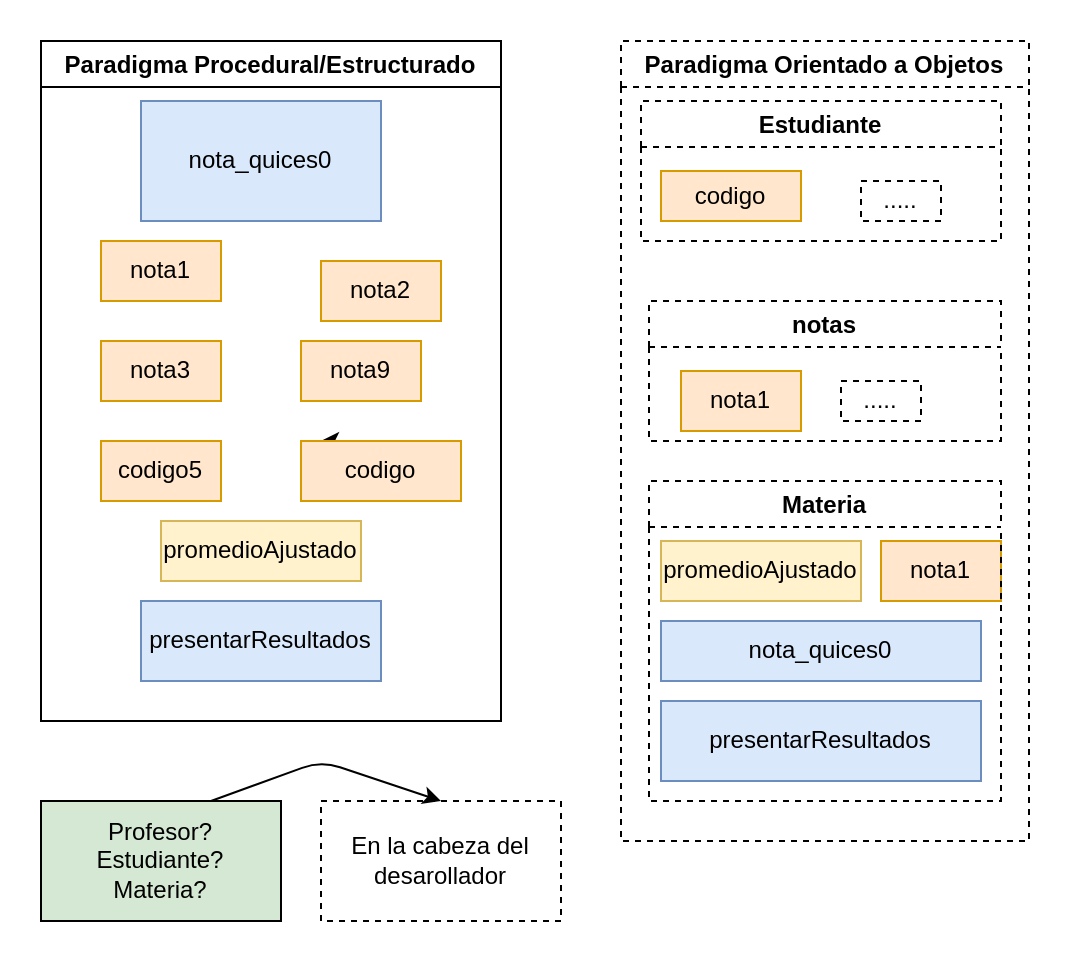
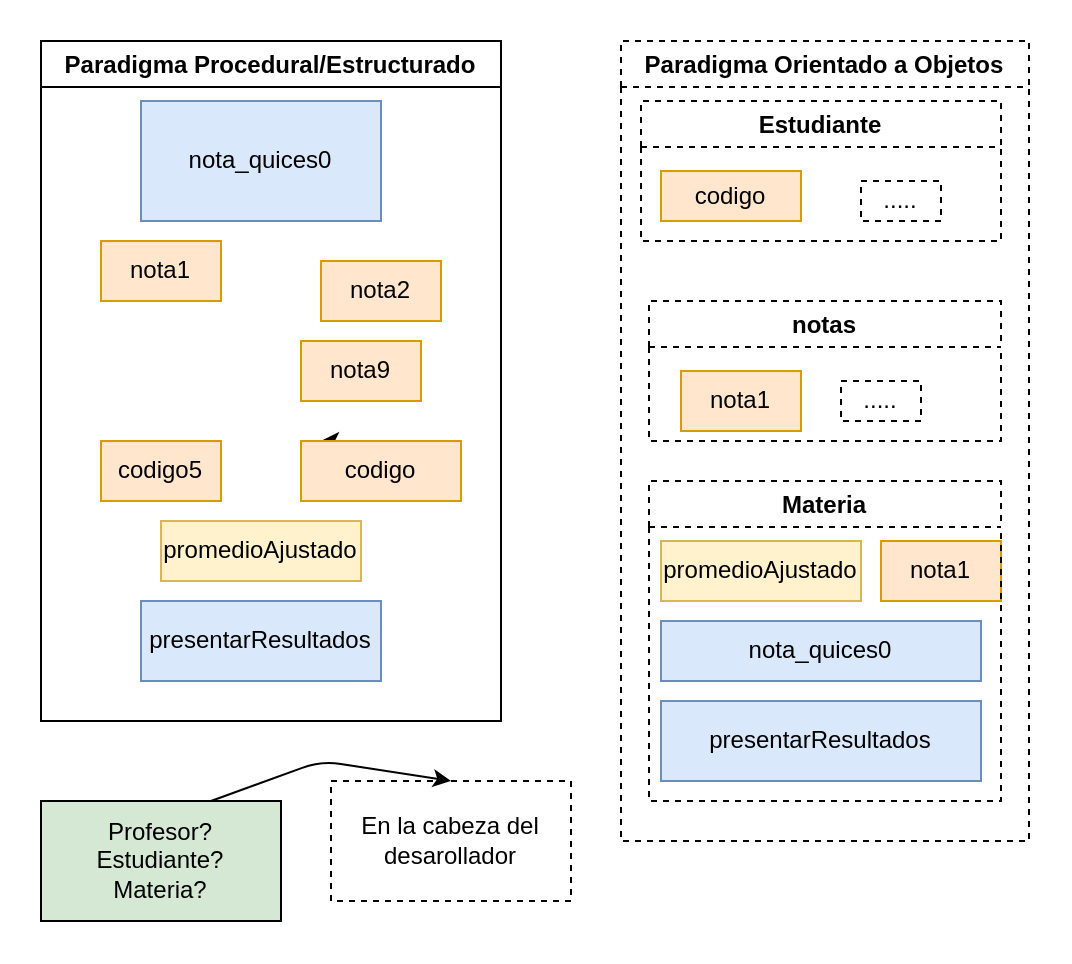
node "nota3": removed
node "En la cabeza del desarollador": moved (441, 861) -> (451, 841)
